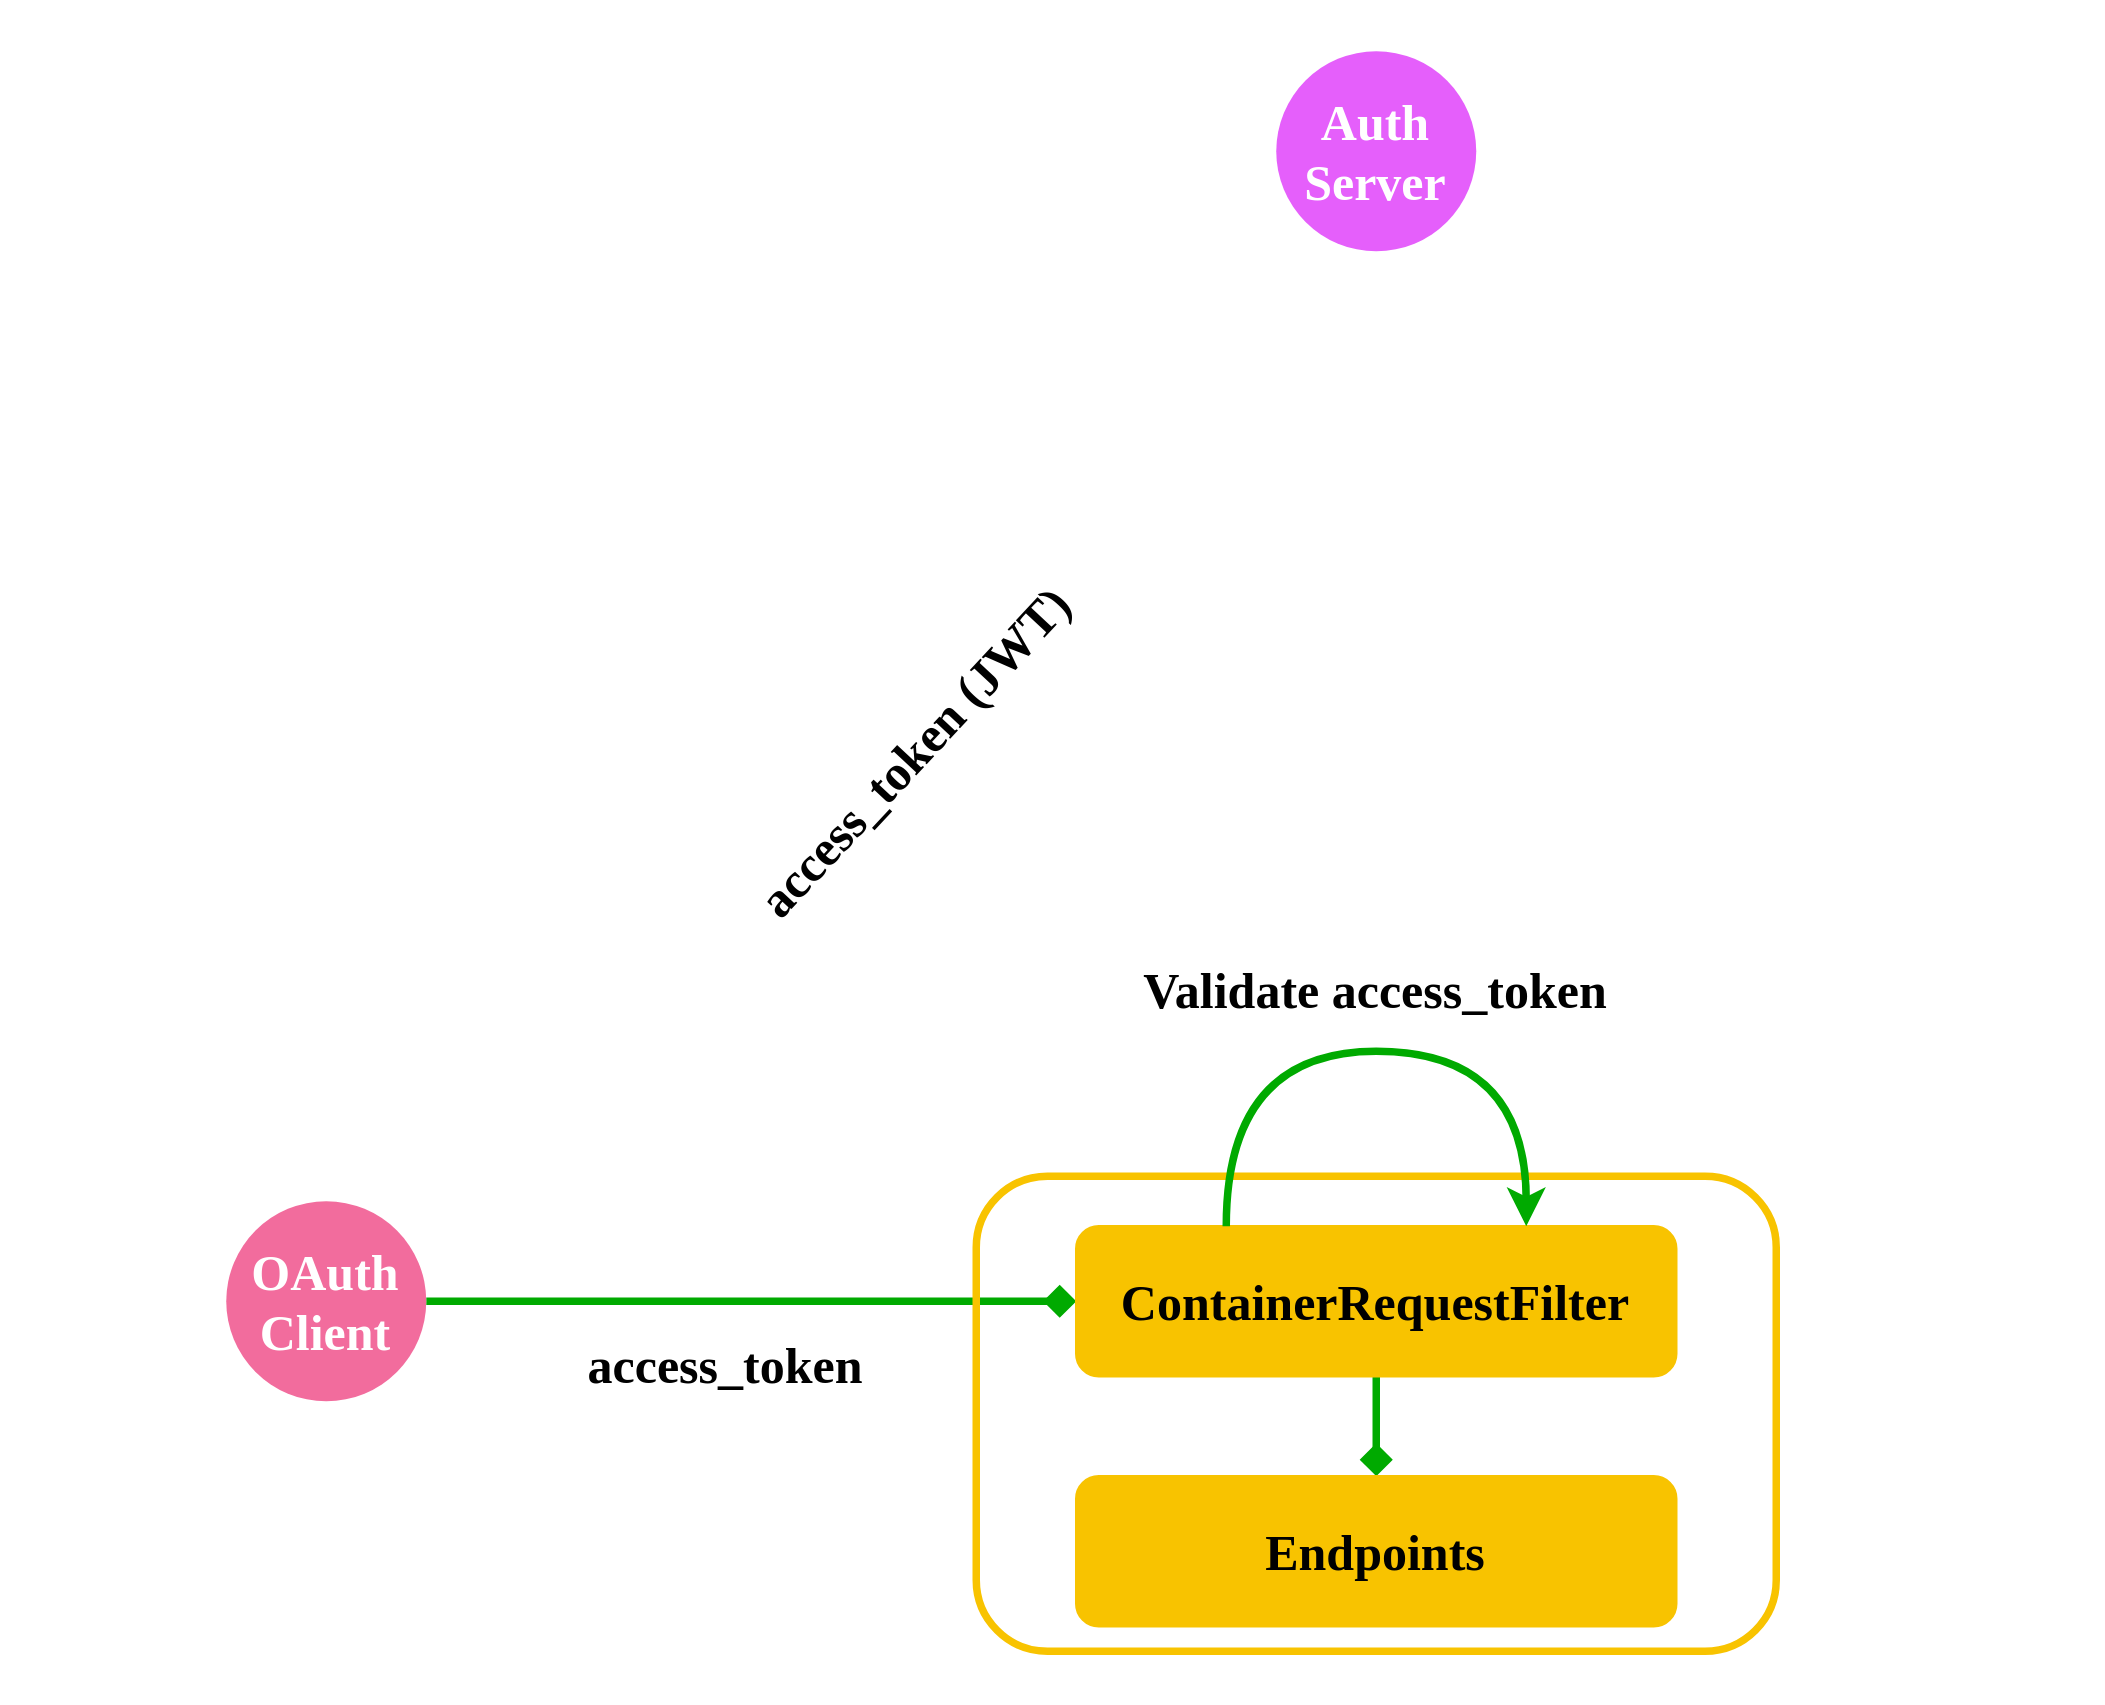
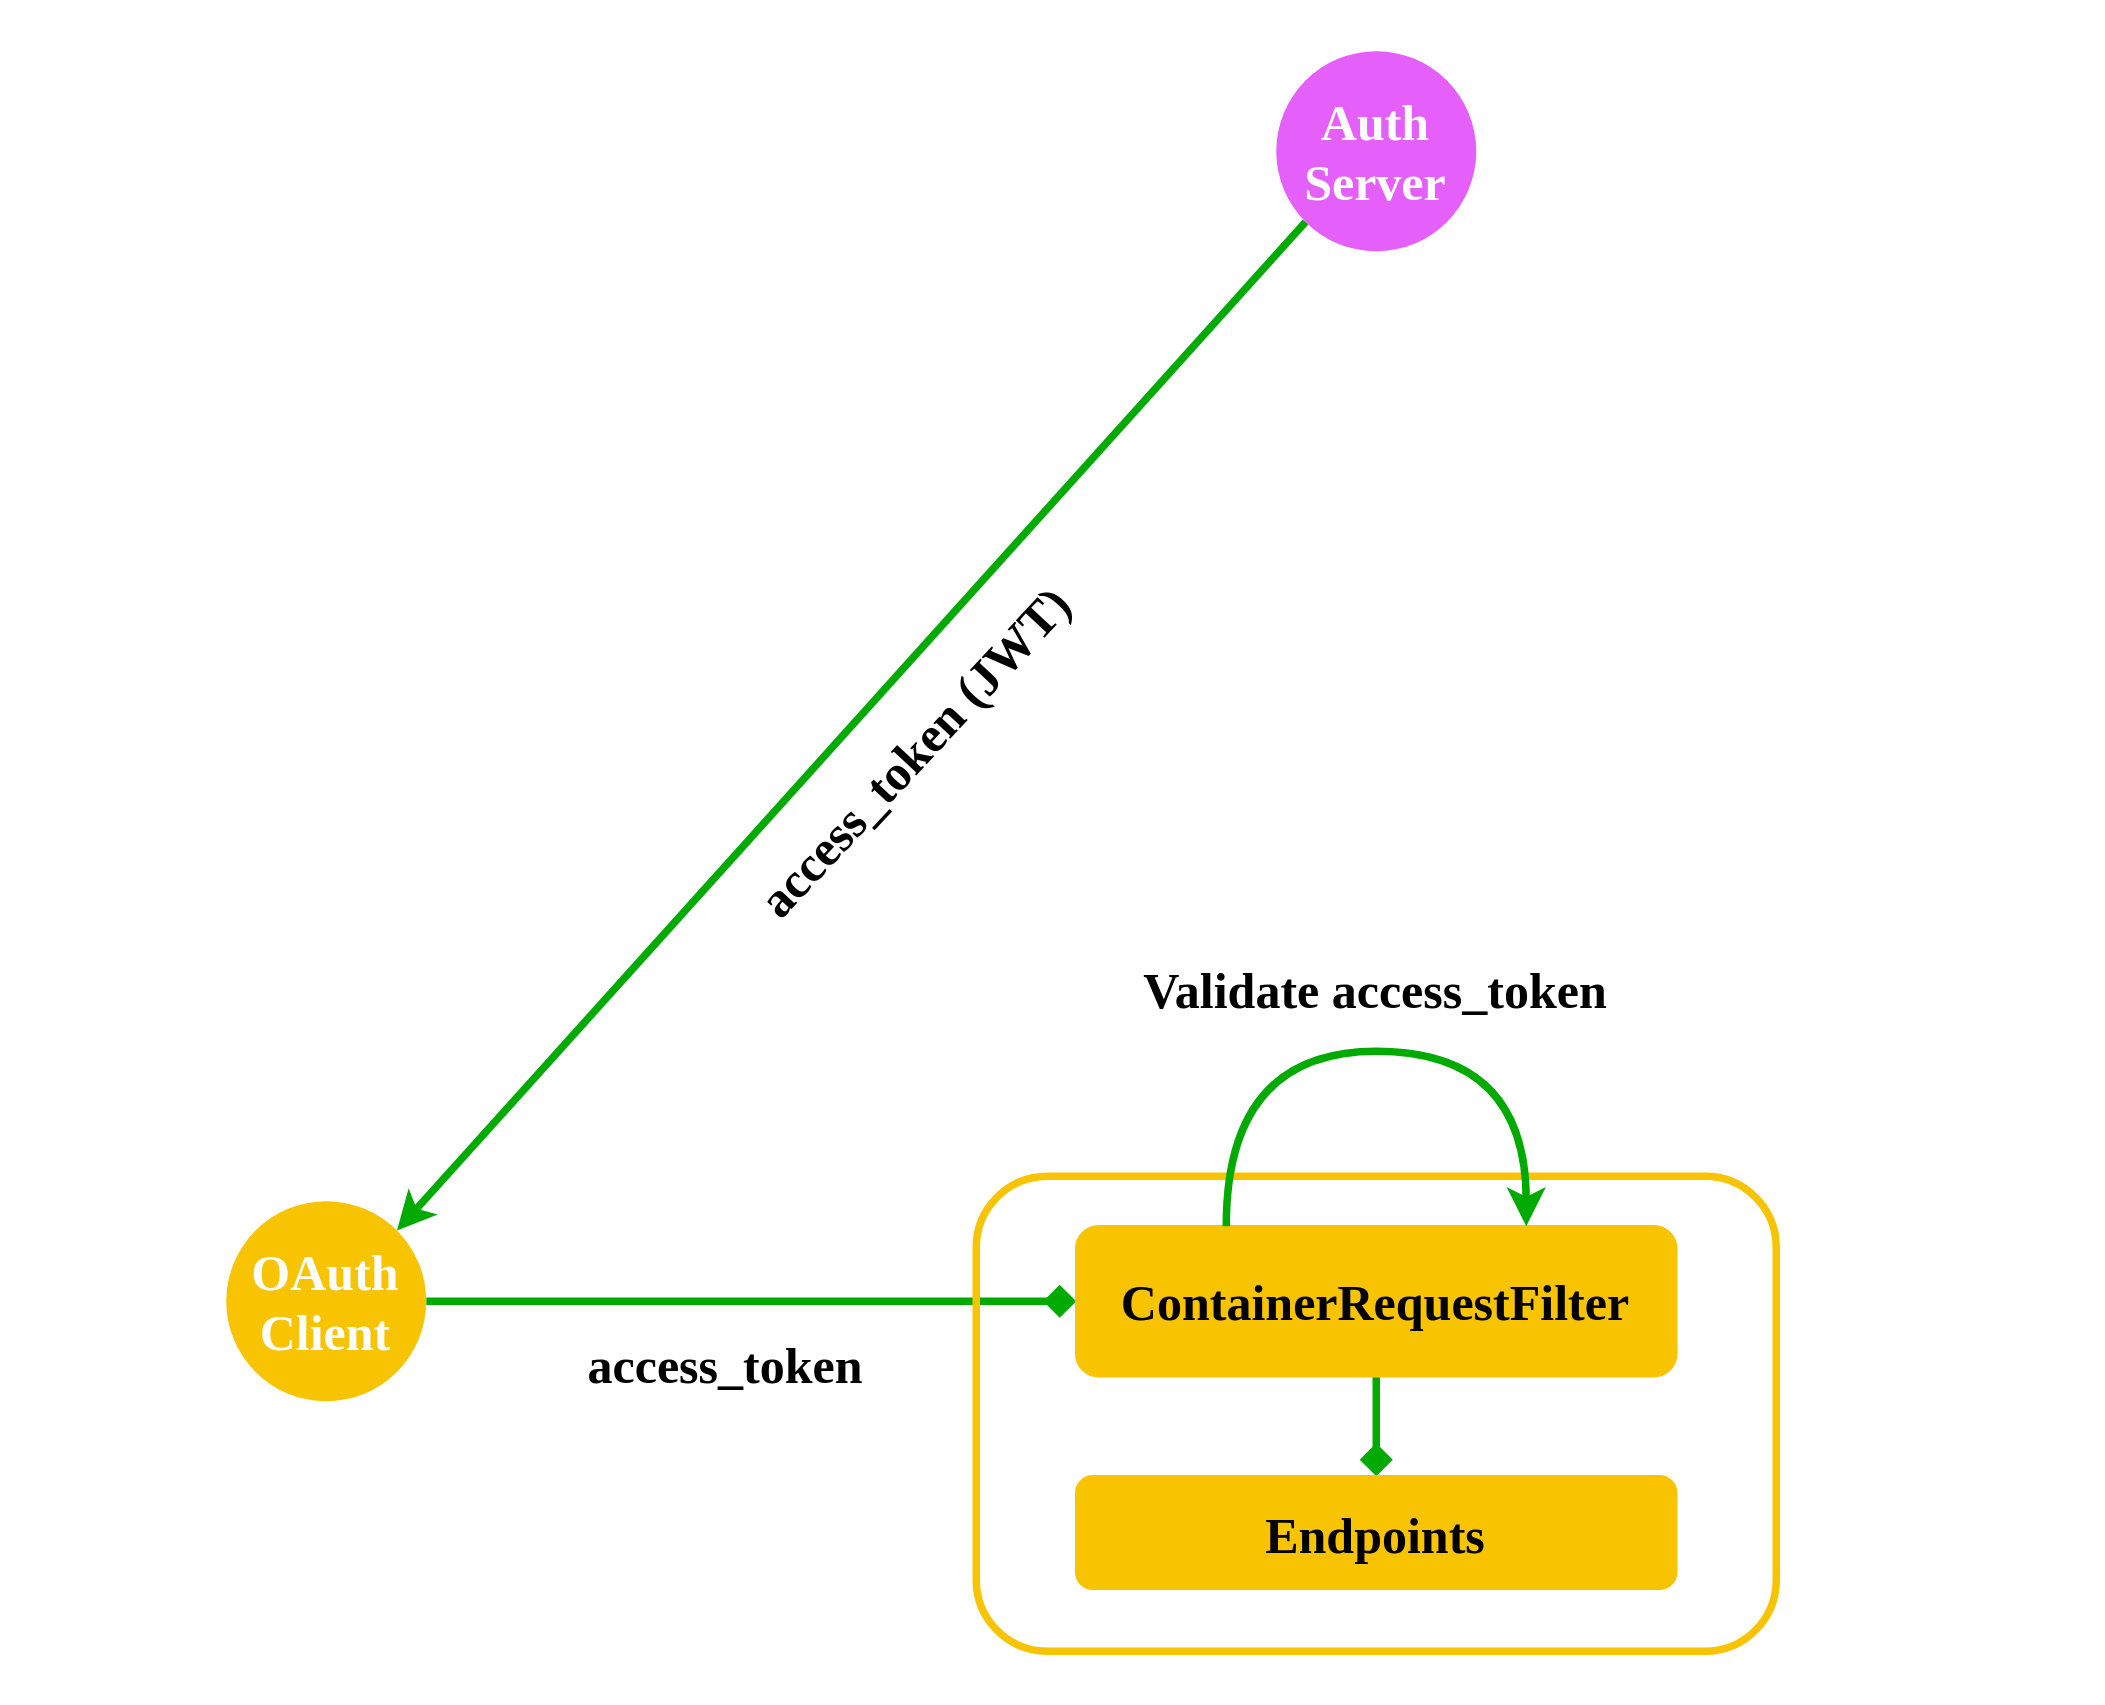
edge "Auth Server" -> "OAuth Client": added
node "OAuth Client": fillcolor #f26c9d -> #f8c300
node "Endpoints": size 600x150 -> 600x113
